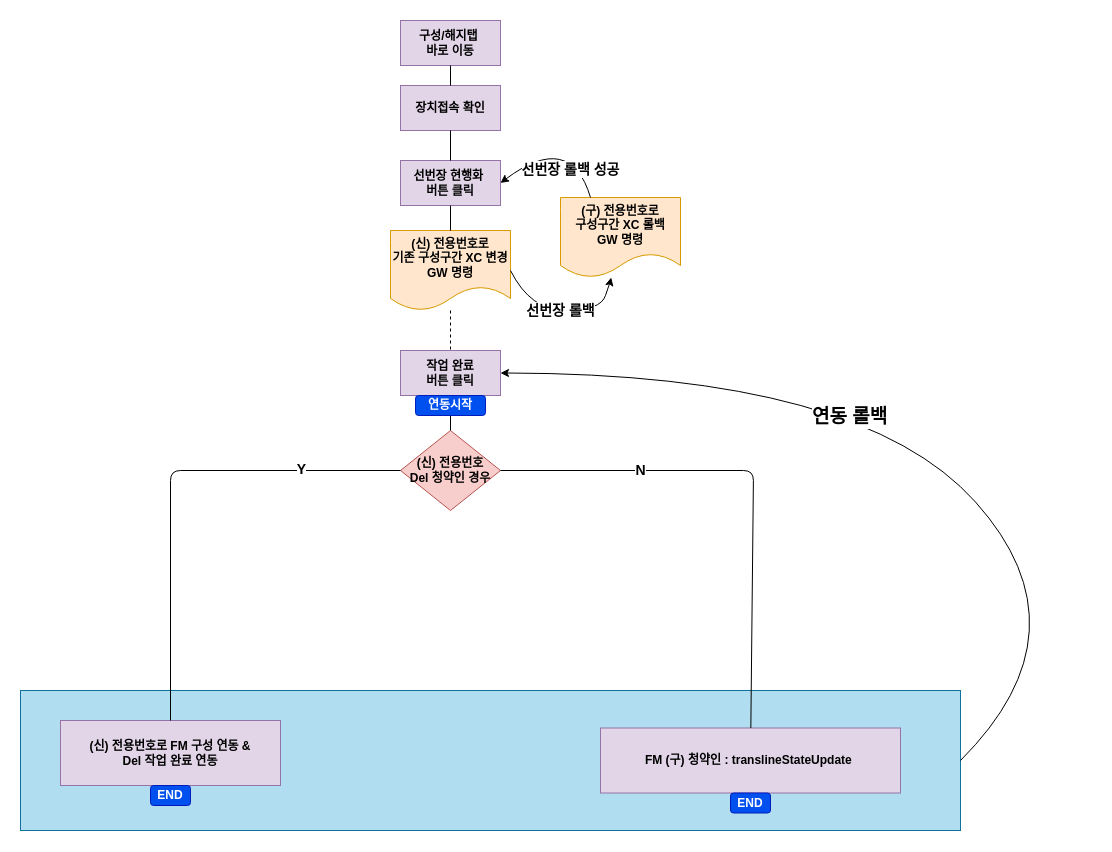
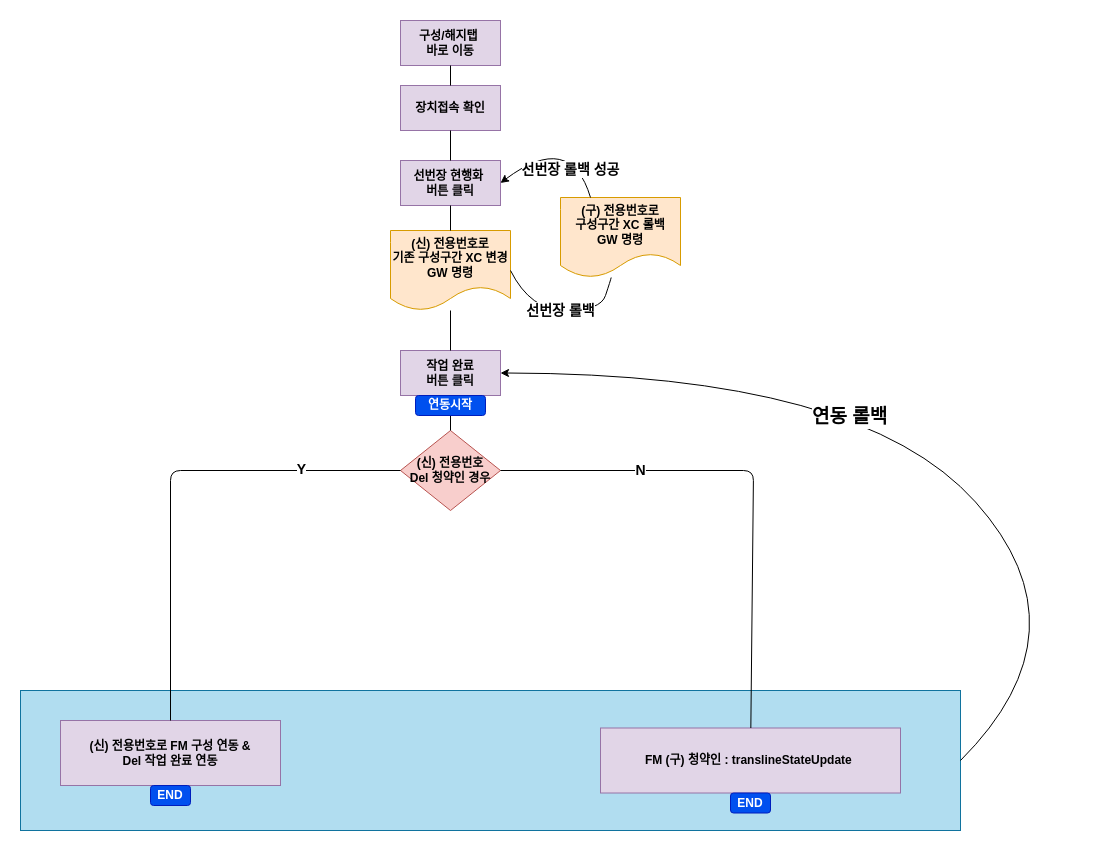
edge "(신) 전용번호로 기존 구성구간 XC 변경 GW 명령" -> "(구) 전용번호로 구성구간 XC 롤백 GW 명령": arrowhead classic -> none
edge "(신) 전용번호로 기존 구성구간 XC 변경 GW 명령" -- "작업 완료 버튼 클릭": style dashed -> solid
